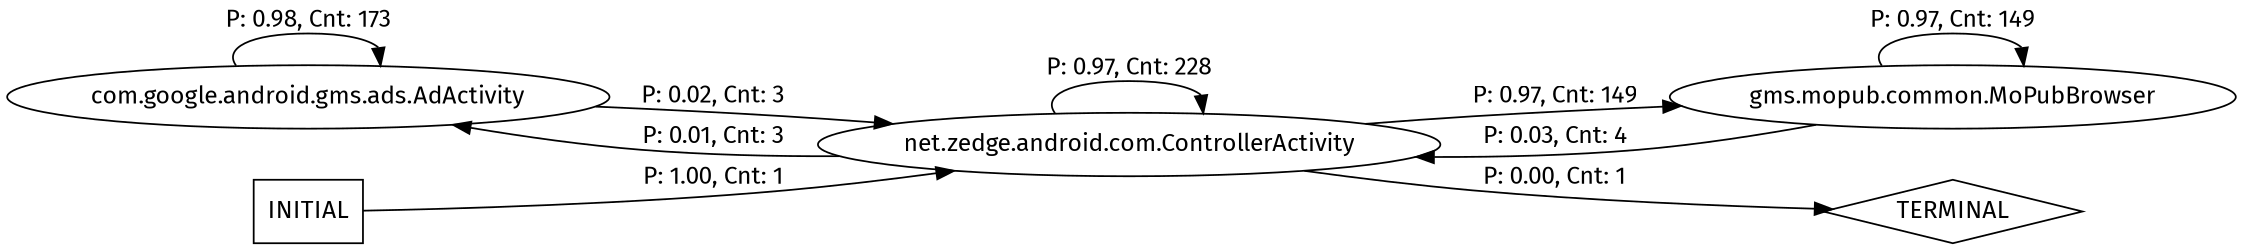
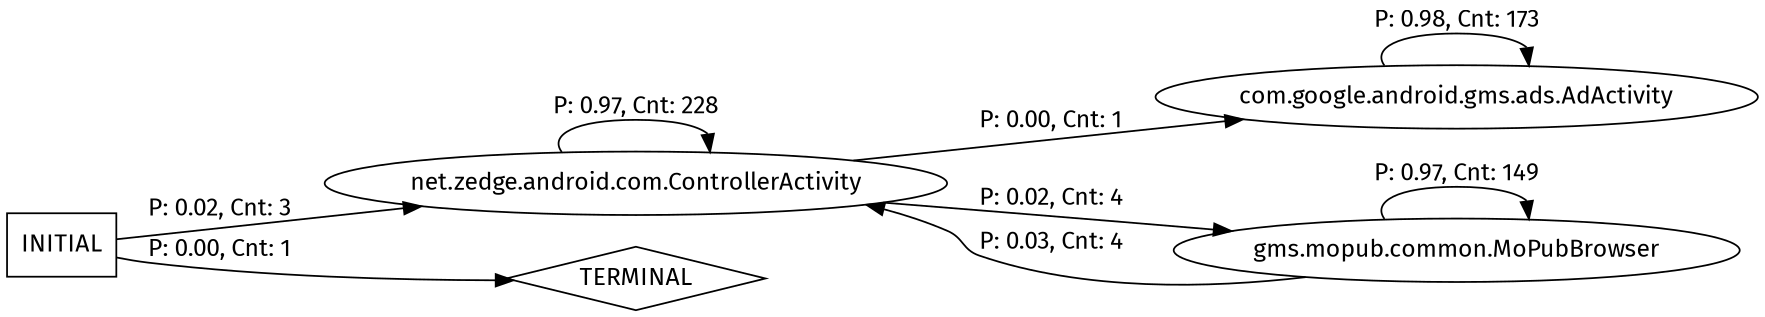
edge "net.zedge.android.com.ControllerActivity" -> "gms.mopub.common.MoPubBrowser": label "P: 0.97, Cnt: 149" -> "P: 0.02, Cnt: 4"
edge "com.google.android.gms.ads.AdActivity" -> "net.zedge.android.com.ControllerActivity": removed, label "P: 0.02, Cnt: 3"
edge "net.zedge.android.com.ControllerActivity" -> "com.google.android.gms.ads.AdActivity": label "P: 0.01, Cnt: 3" -> "P: 0.00, Cnt: 1"
edge "INITIAL" -> "net.zedge.android.com.ControllerActivity": label "P: 1.00, Cnt: 1" -> "P: 0.02, Cnt: 3"
edge "net.zedge.android.com.ControllerActivity" -> "TERMINAL": now "INITIAL" -> "TERMINAL"
